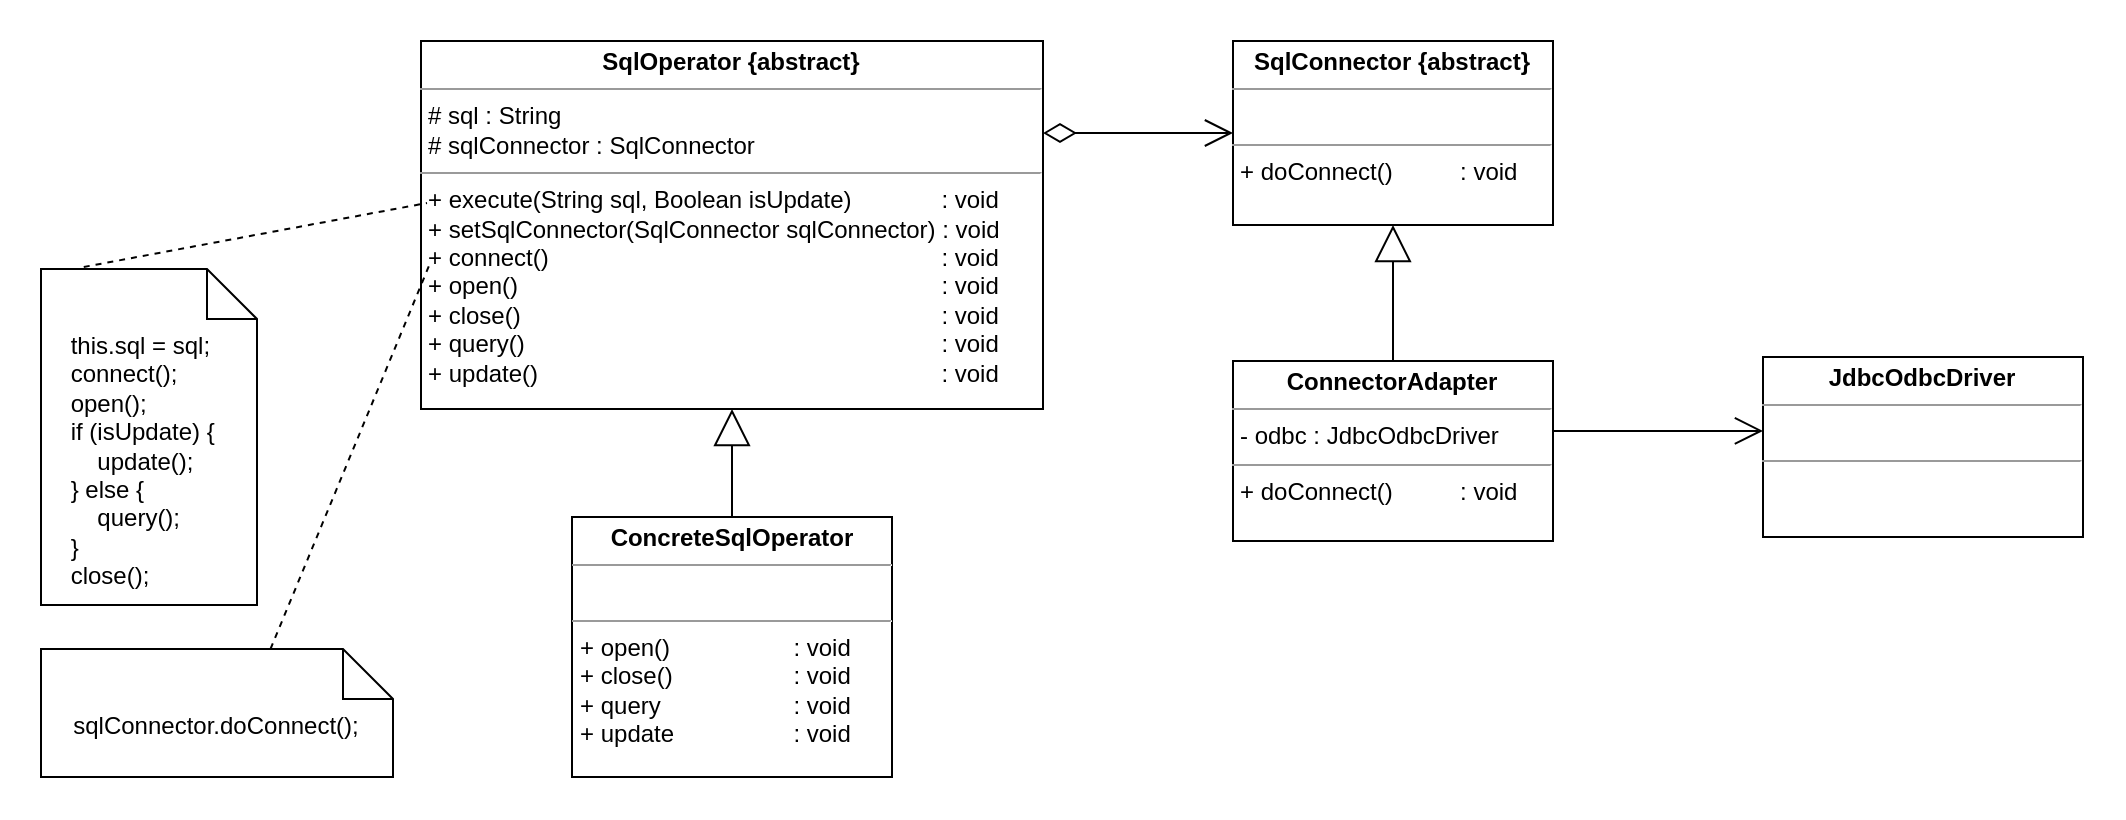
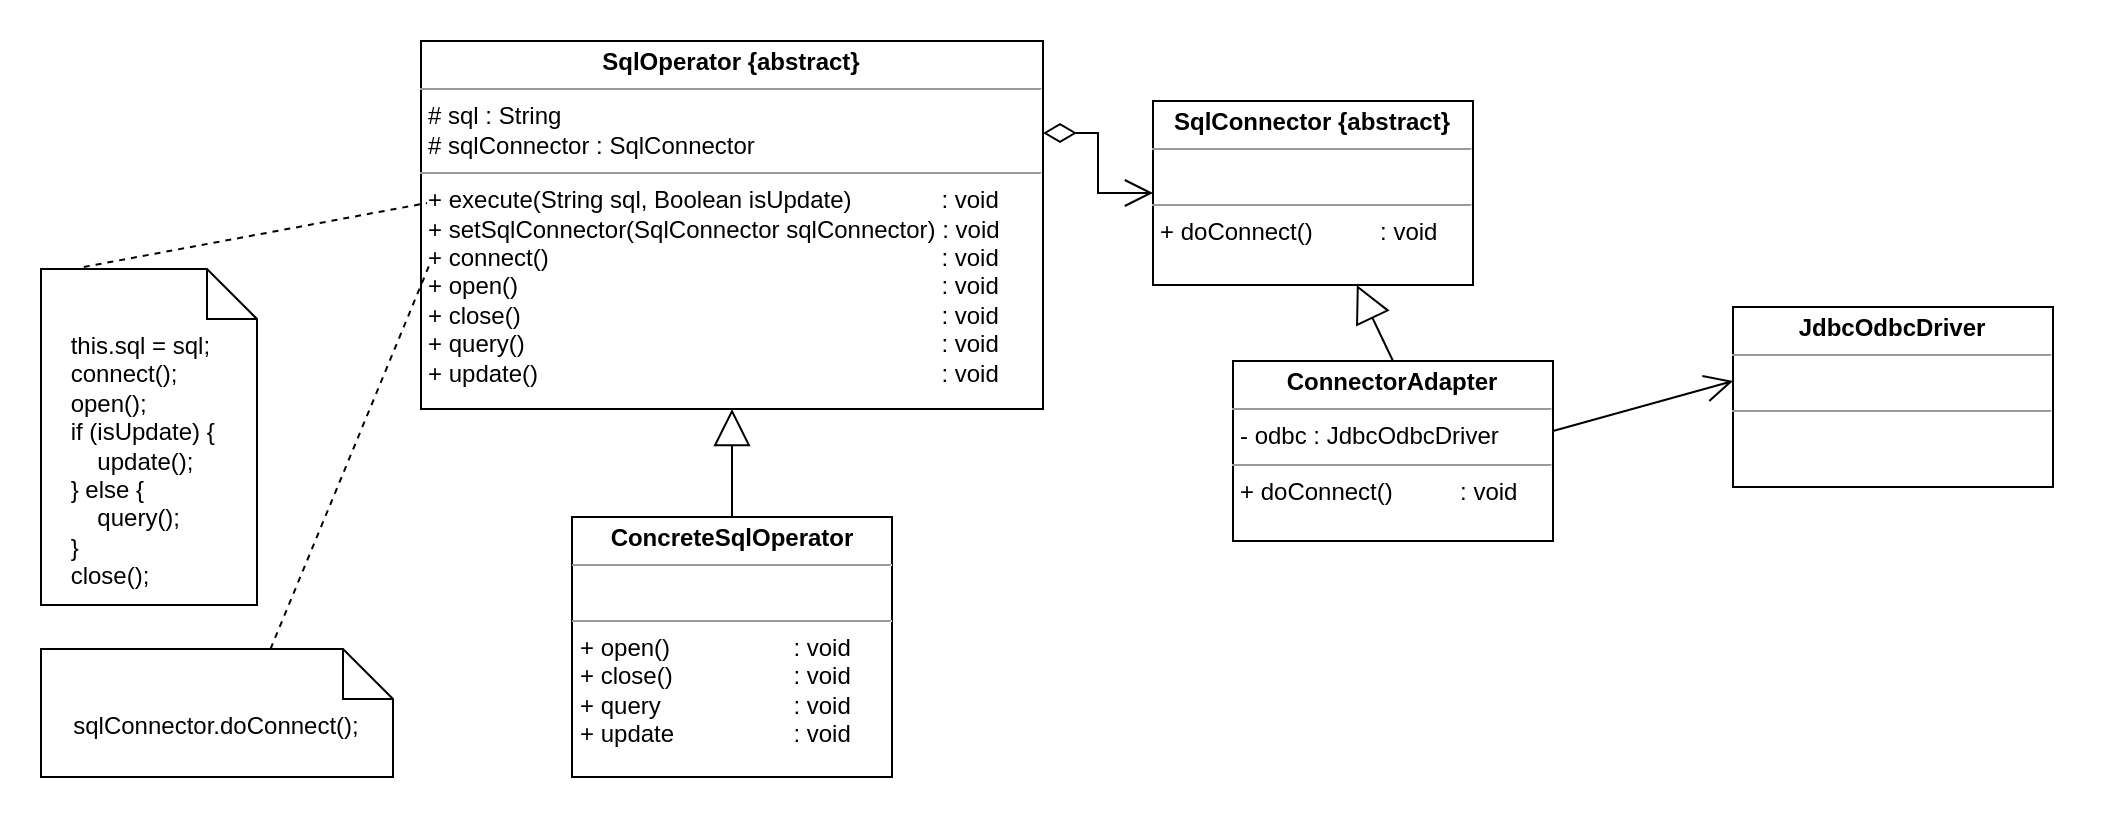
node "SqlConnector {abstract} + doConnect() : void": moved (1393, 133) -> (1313, 193)
node "JdbcOdbcDriver": moved (1923, 447) -> (1893, 397)
